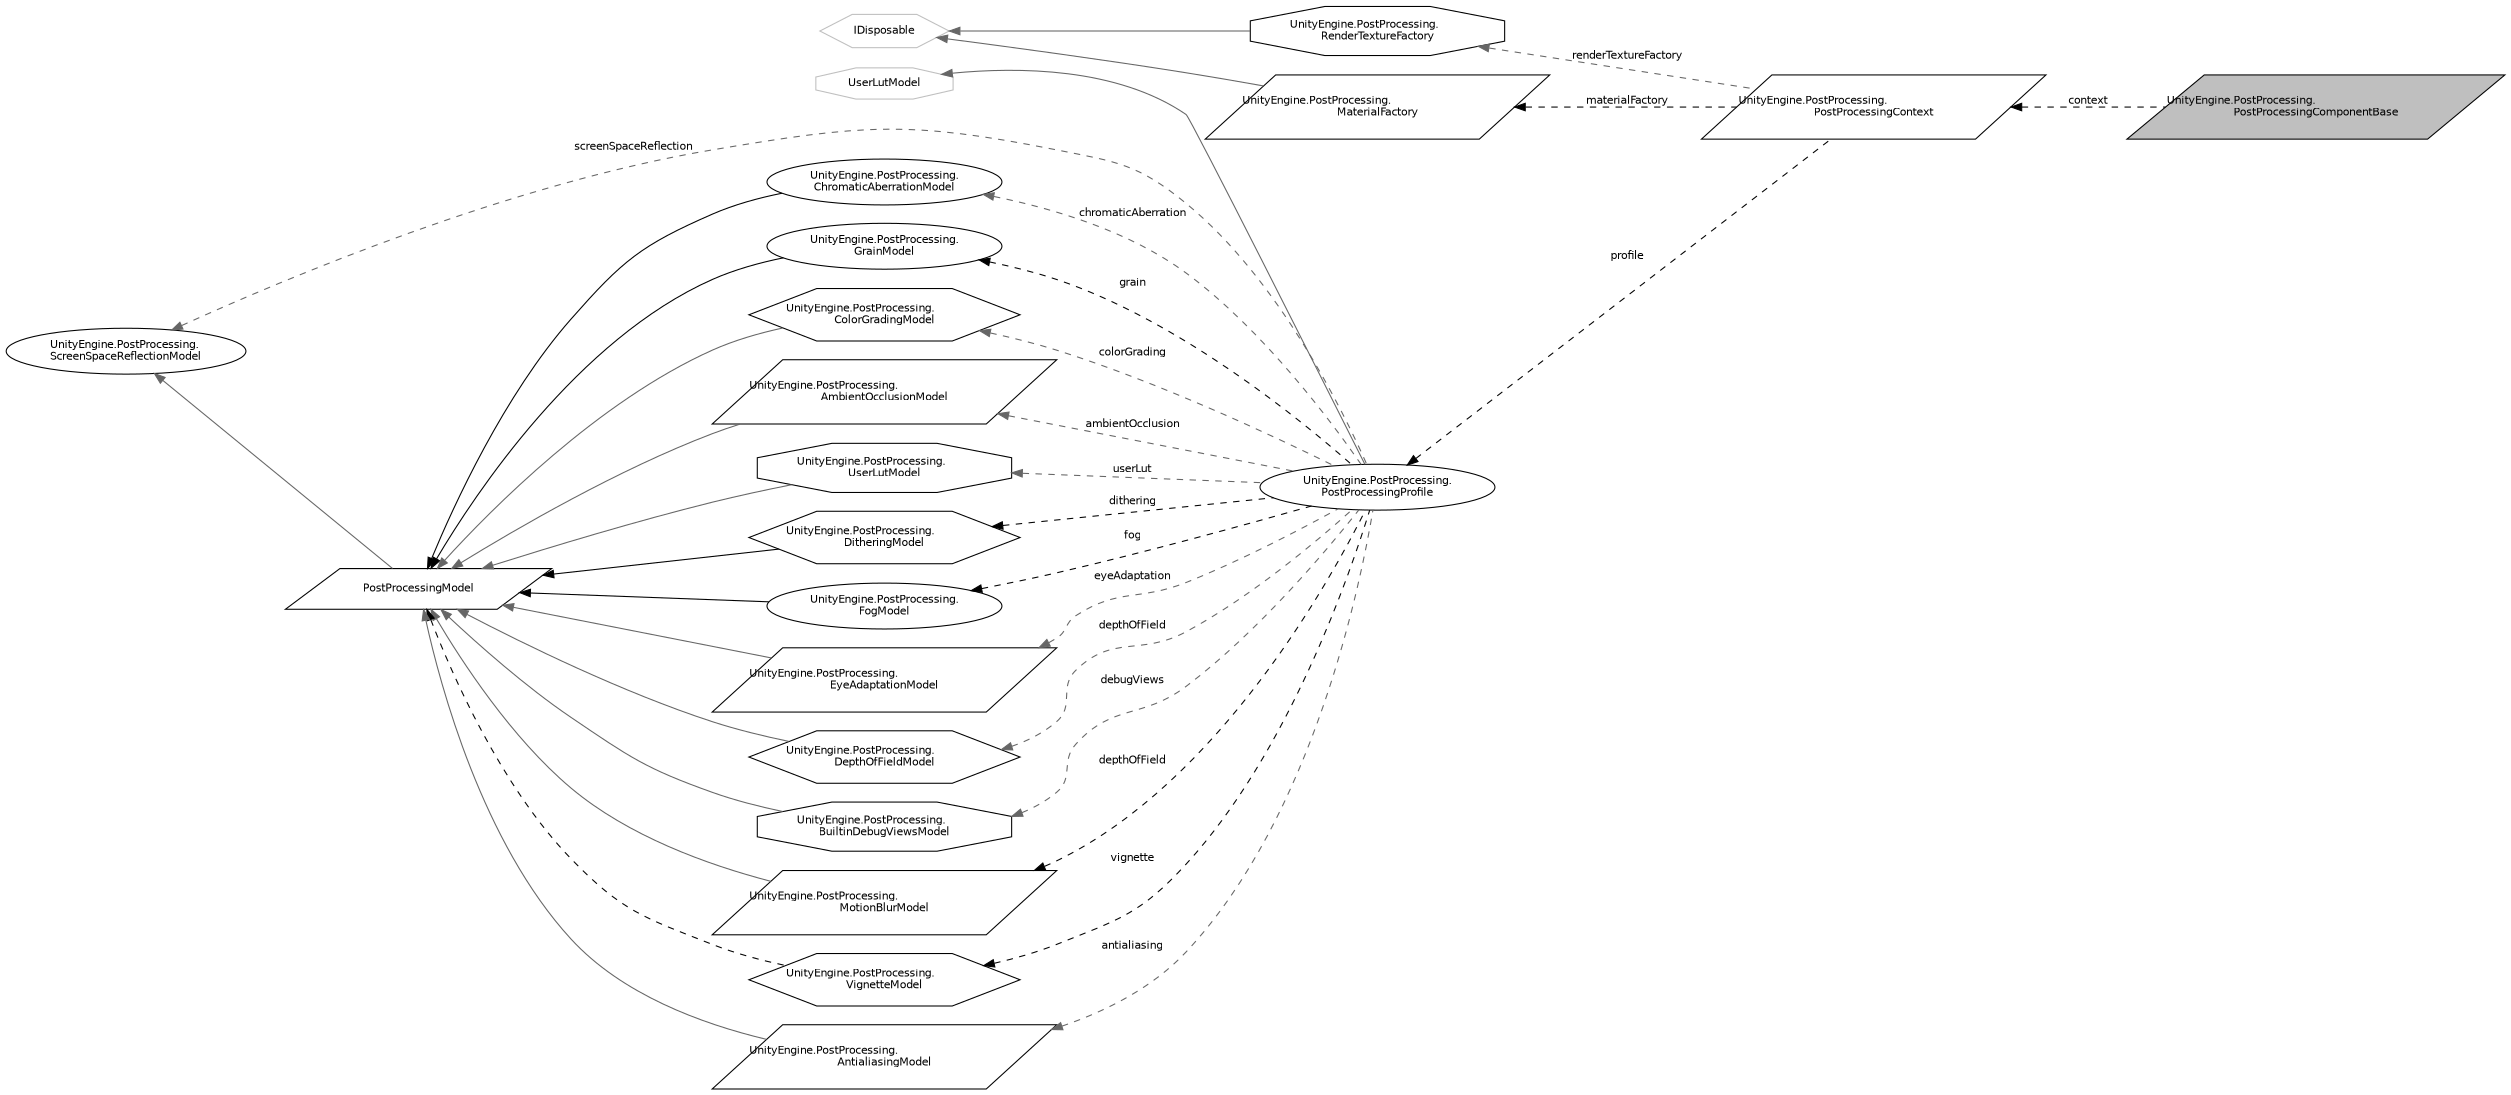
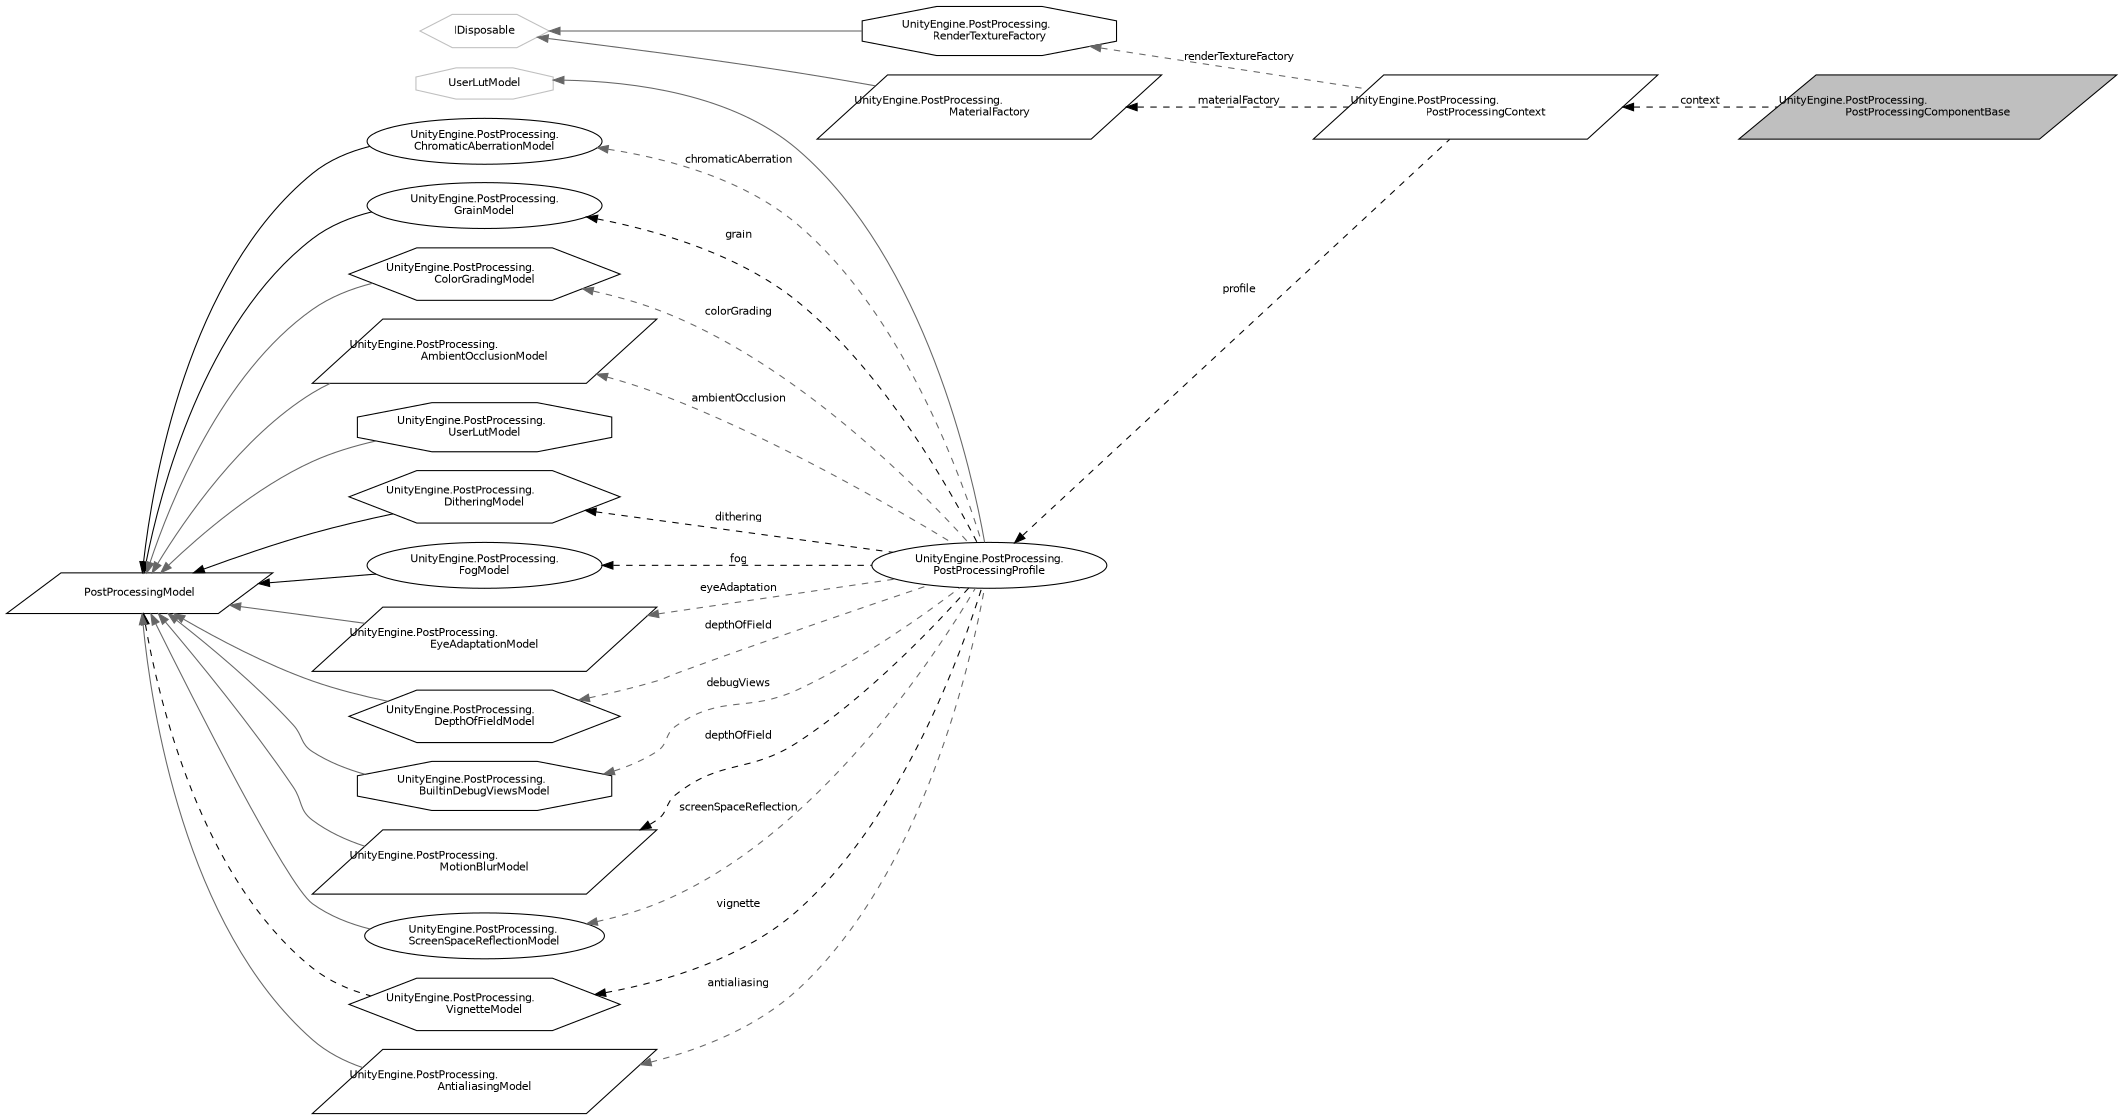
edge "PostProcessingModel" -> "UnityEngine.PostProcessing. ScreenSpaceReflectionModel": reversed
edge "UnityEngine.PostProcessing. PostProcessingProfile" -> "UnityEngine.PostProcessing. UserLutModel": removed, label "userLut"
